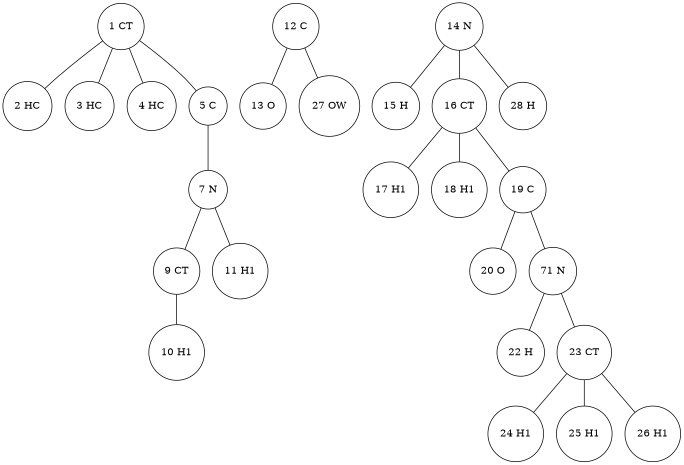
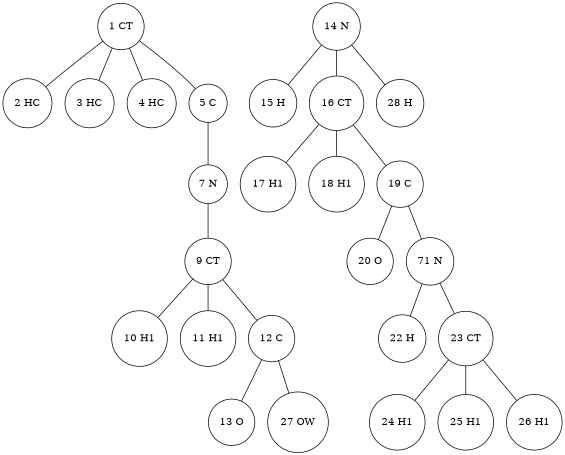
edge "7 N" -- "11 H1": now "9 CT" -- "11 H1"
edge "9 CT" -- "12 C": added
